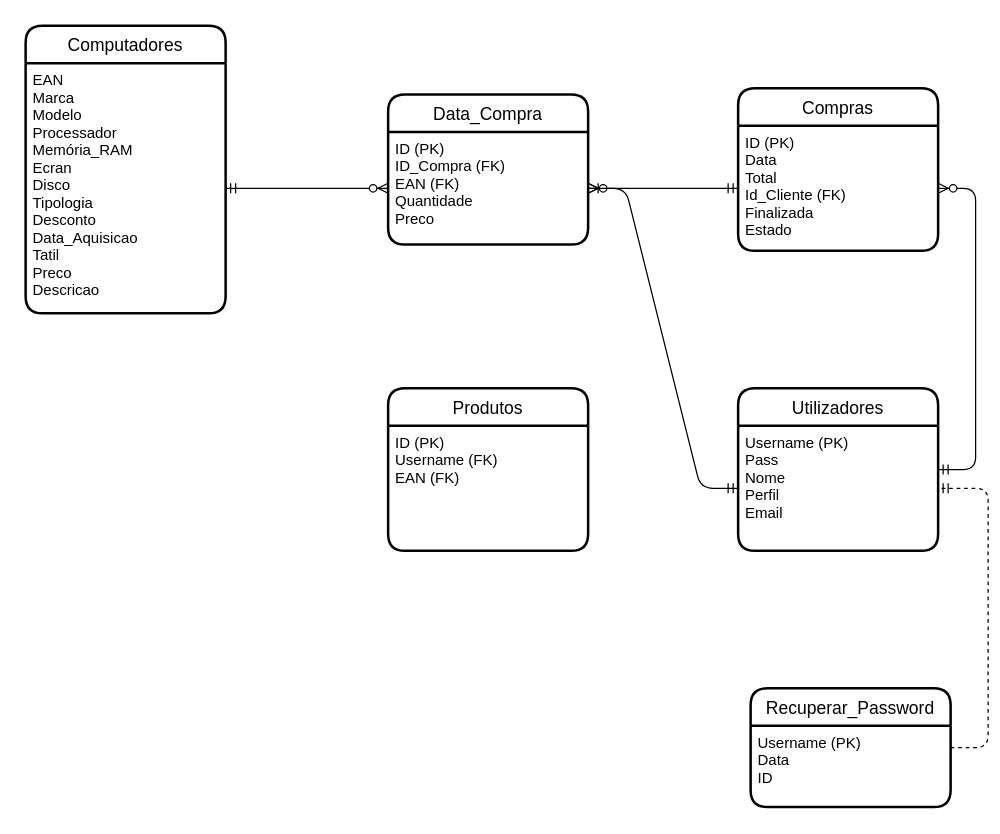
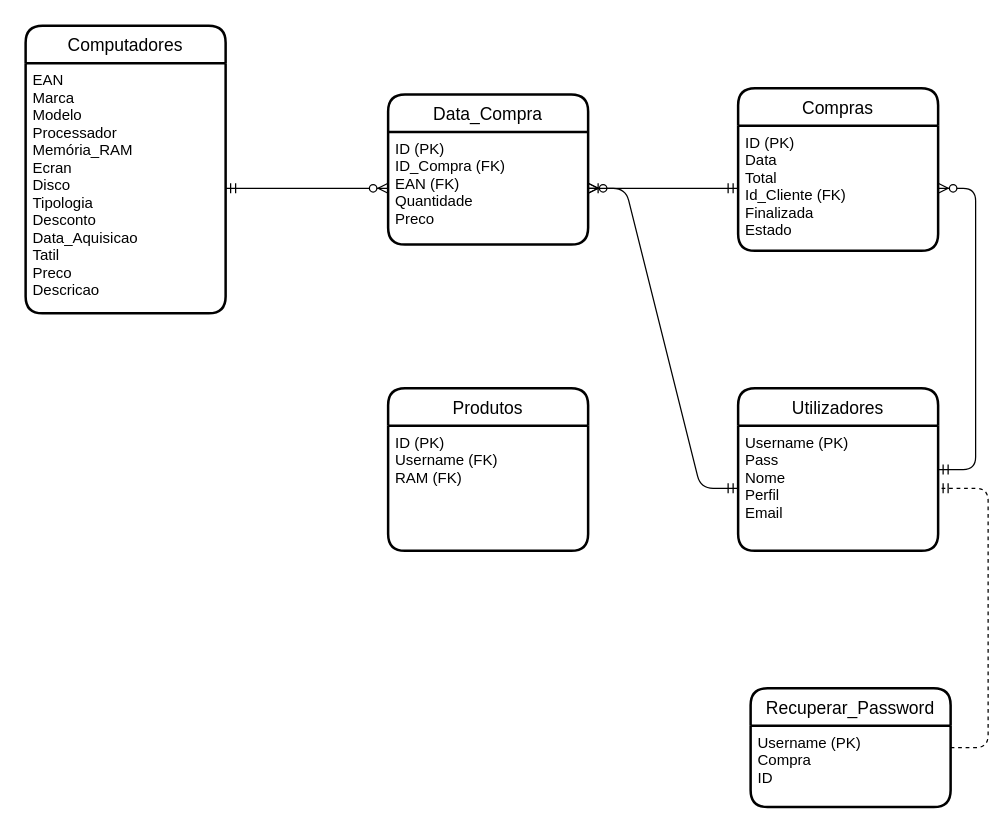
node "ID (PK) Username (FK) EAN (FK)": label "ID (PK) Username (FK) EAN (FK)" -> "ID (PK) Username (FK) RAM (FK)"
node "Username (PK) Data ID": label "Username (PK) Data ID" -> "Username (PK) Compra ID"
